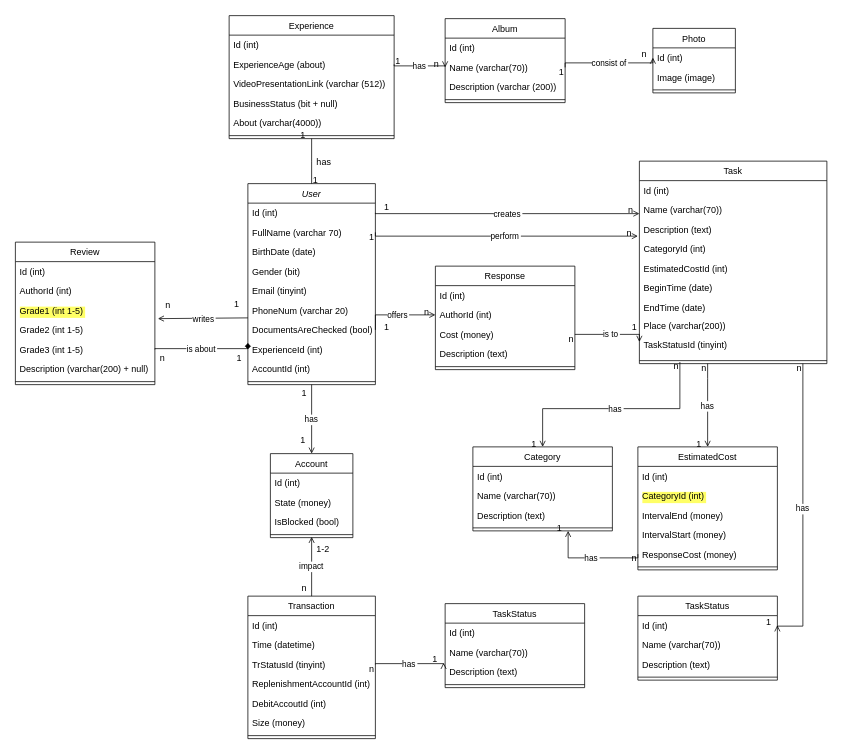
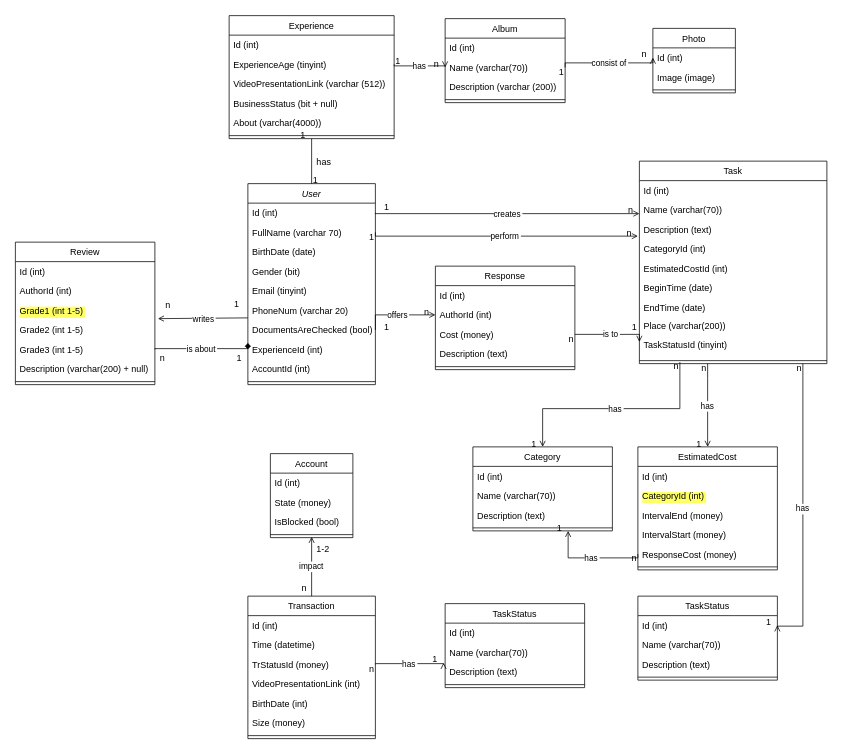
node "ExperienceAge (about)": label "ExperienceAge (about)" -> "ExperienceAge (tinyint)"
edge "User" -> "Account": removed, labels "1", "has", "1"
node "TrStatusId (tinyint)": label "TrStatusId (tinyint)" -> "TrStatusId (money)"
node "ReplenishmentAccountId (int)": label "ReplenishmentAccountId (int)" -> "VideoPresentationLink (int)"
node "DebitAccoutId (int)": label "DebitAccoutId (int)" -> "BirthDate (int)"
